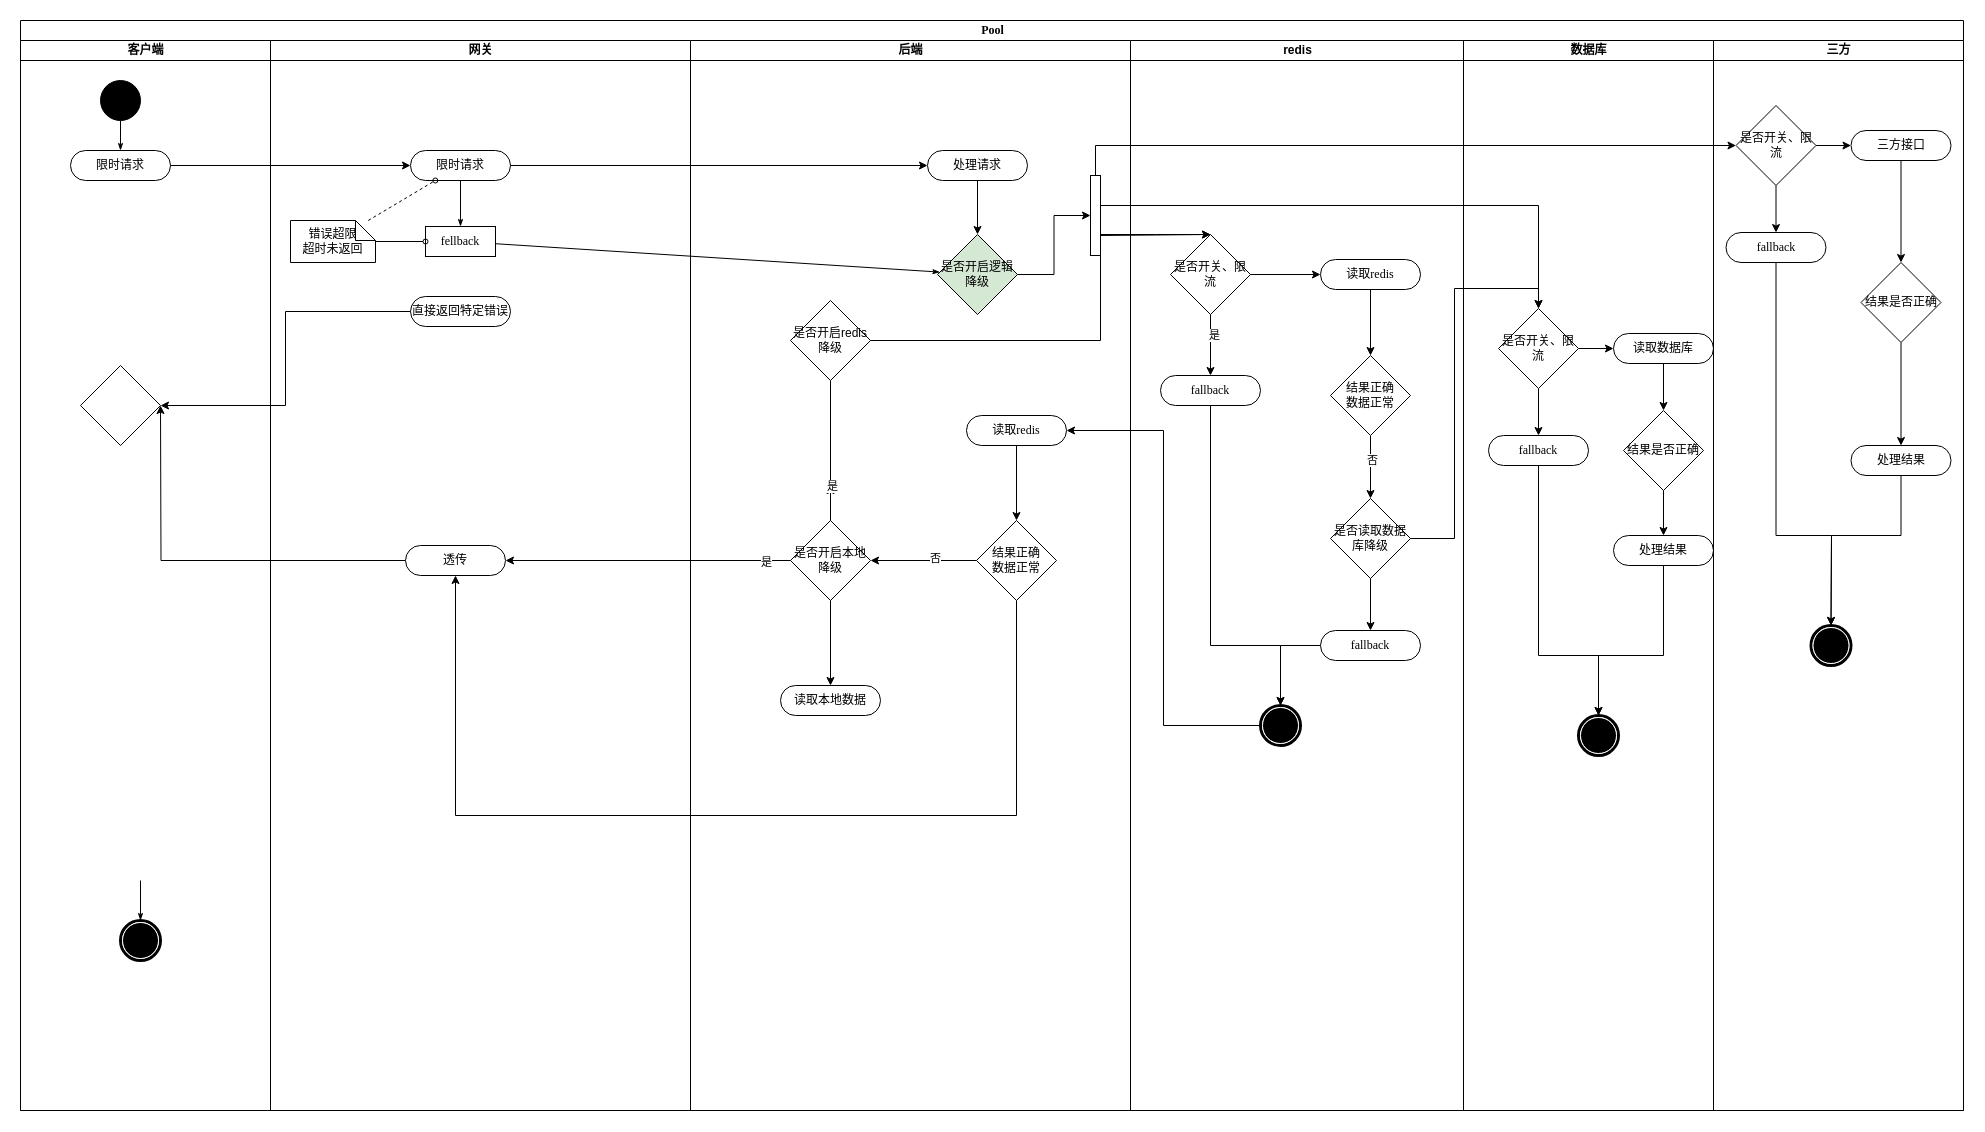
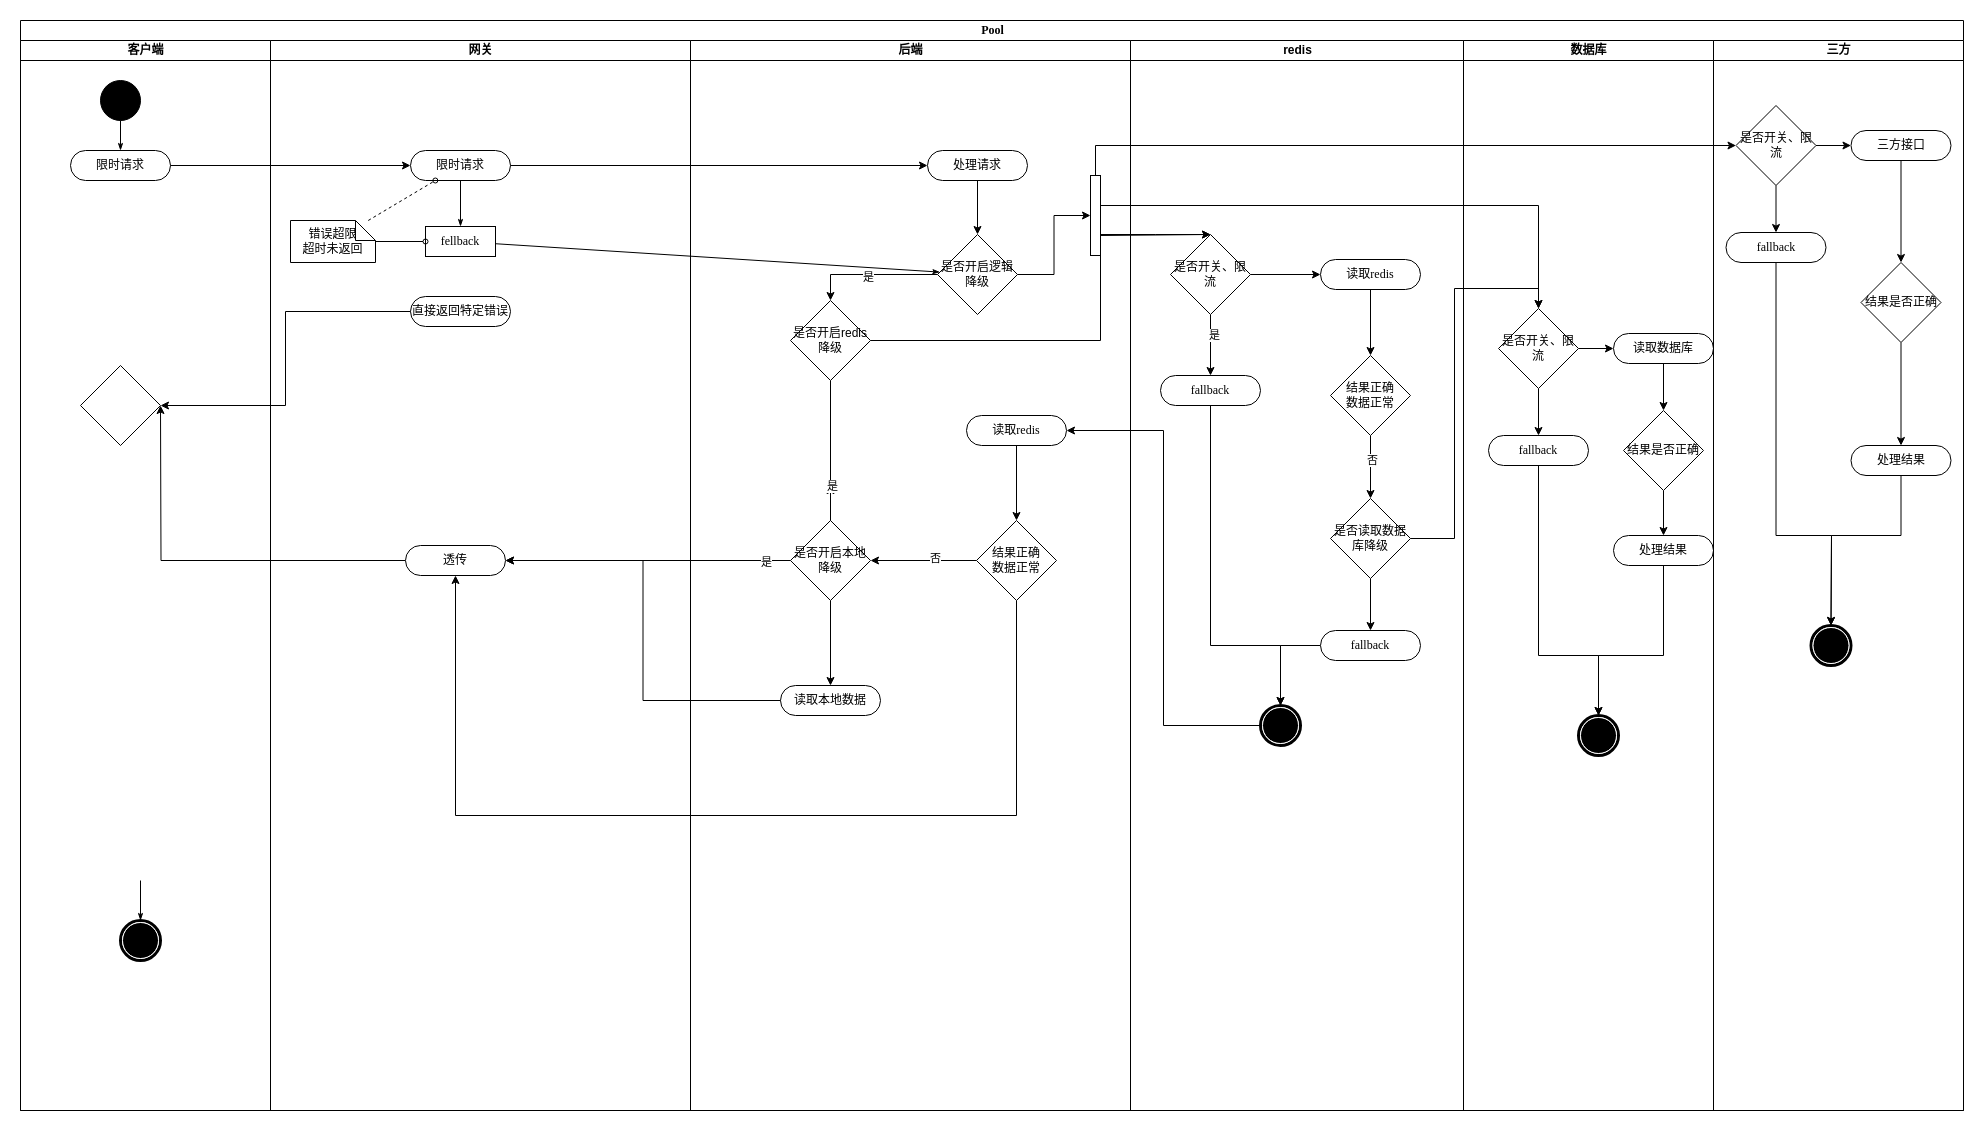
edge "是否开启逻辑降级" -> "是否开启redis降级": added, label "是"
node "是否开启逻辑降级": fillcolor #d5e8d4 -> #ffffff
edge "读取本地数据" -> "透传": added
